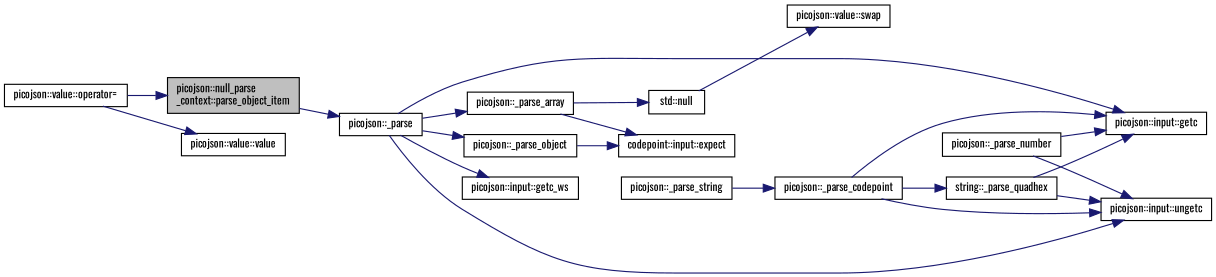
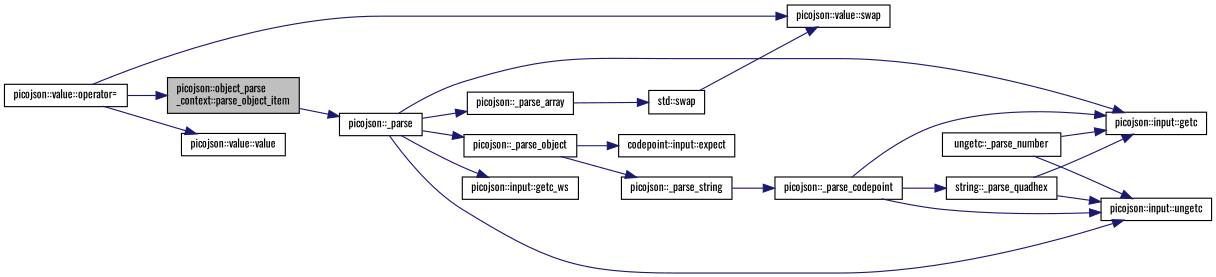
edge "picojson::value::operator=" -> "picojson::value::swap": added
node "picojson::null_parse _context::parse_object_item": label "picojson::null_parse _context::parse_object_item" -> "picojson::object_parse _context::parse_object_item"
node "std::null": label "std::null" -> "std::swap"
edge "picojson::_parse_array" -> "codepoint::input::expect": removed
node "picojson::_parse_number": label "picojson::_parse_number" -> "ungetc::_parse_number"
edge "picojson::_parse_object" -> "picojson::_parse_string": added
